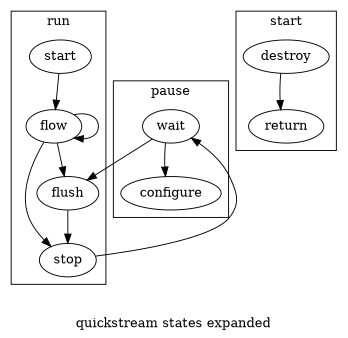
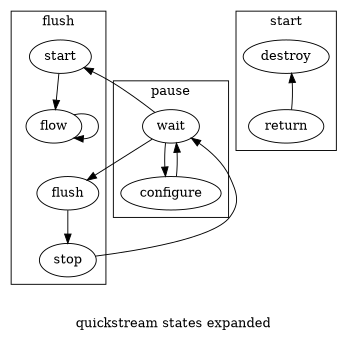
cluster "run": label "run" -> "flush"
edge "destroy" -> "return": reversed
edge "wait" -> "start": added
edge "flow" -> "flush": removed
edge "configure" -> "wait": added
edge "flow" -> "stop": removed
